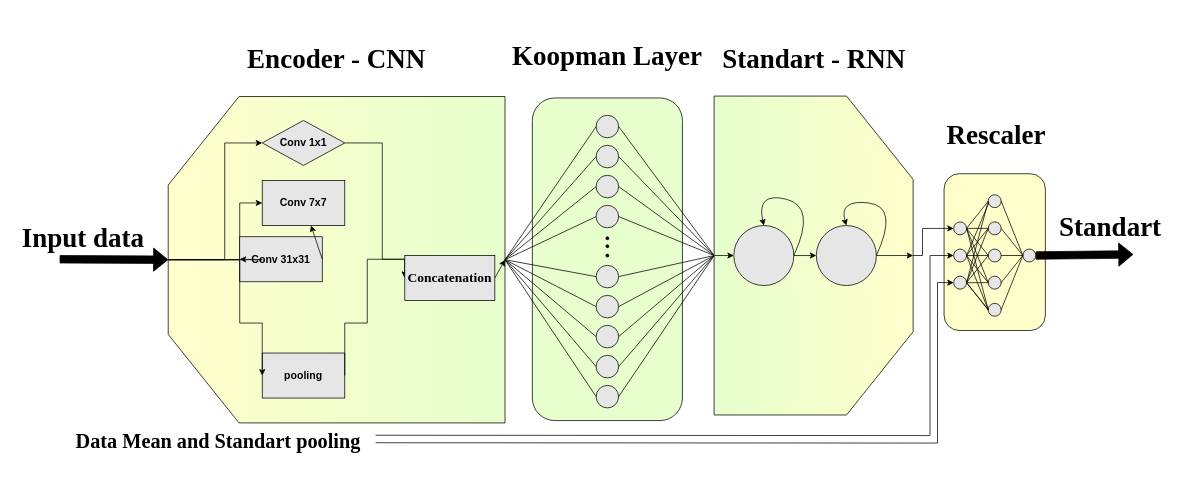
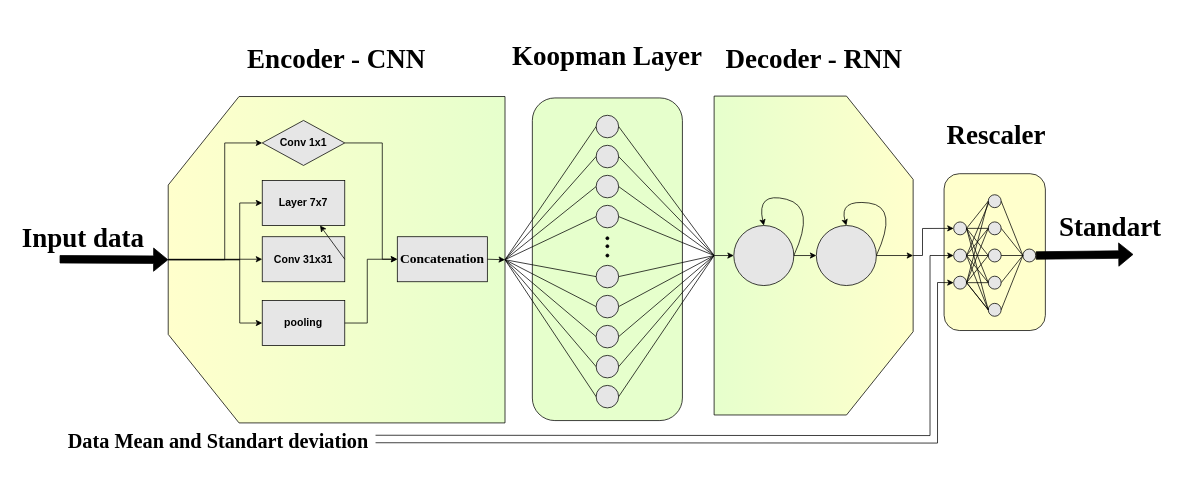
node "Standart - RNN": label "Standart - RNN" -> "Decoder - RNN"
node "Conv 7x7": label "Conv 7x7" -> "Layer 7x7"
node "Conv 31x31": moved (281, 259) -> (303, 259)
node "Concatenation": moved (450, 278) -> (442, 259)
node "pooling": moved (303, 375) -> (303, 323)
node "Data Mean and Standart pooling": label "Data Mean and Standart pooling" -> "Data Mean and Standart deviation"
